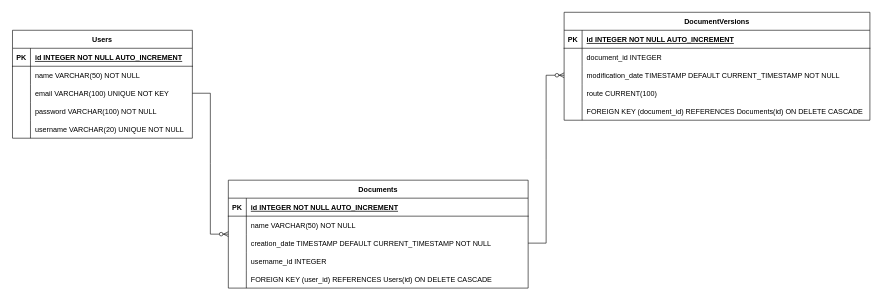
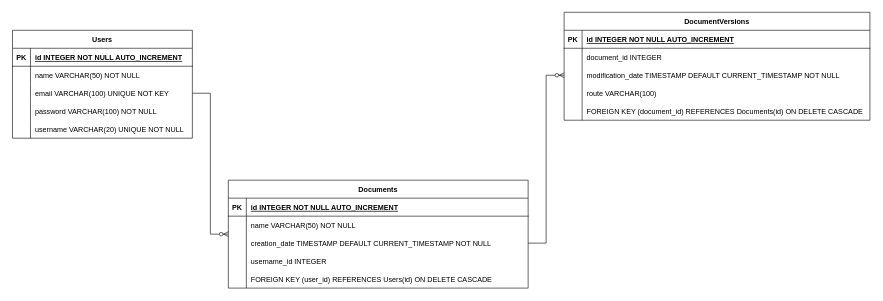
node "route CURRENT(100)": label "route CURRENT(100)" -> "route VARCHAR(100)"
